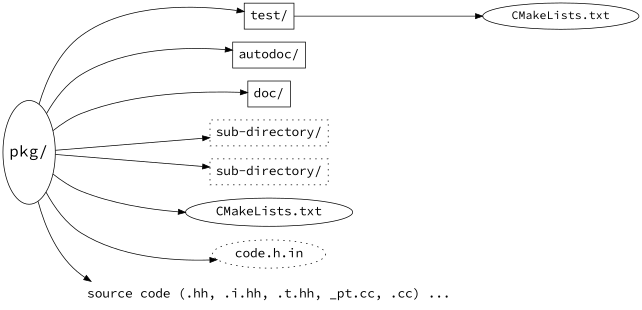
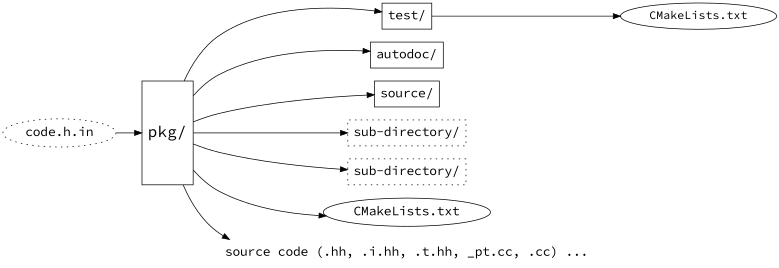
node "doc/": label "doc/" -> "source/"
node "pkg/": shape ellipse -> box
edge "pkg/" -> "code.h.in": reversed
